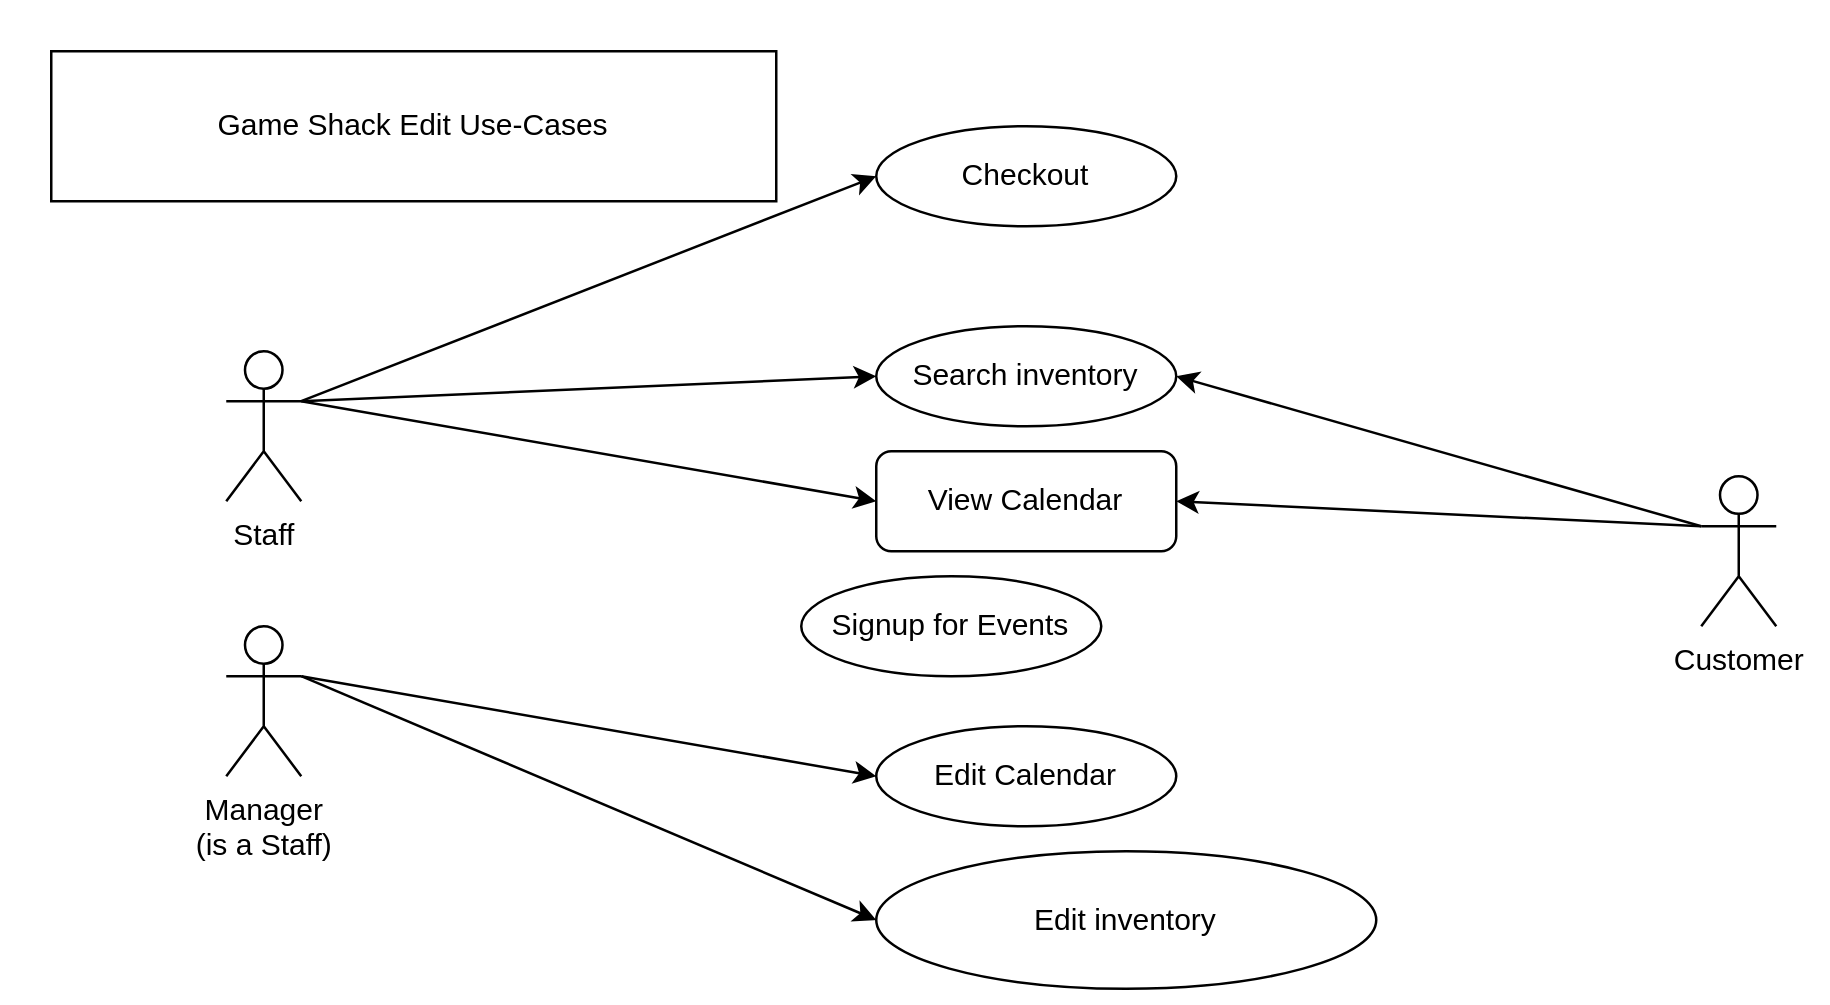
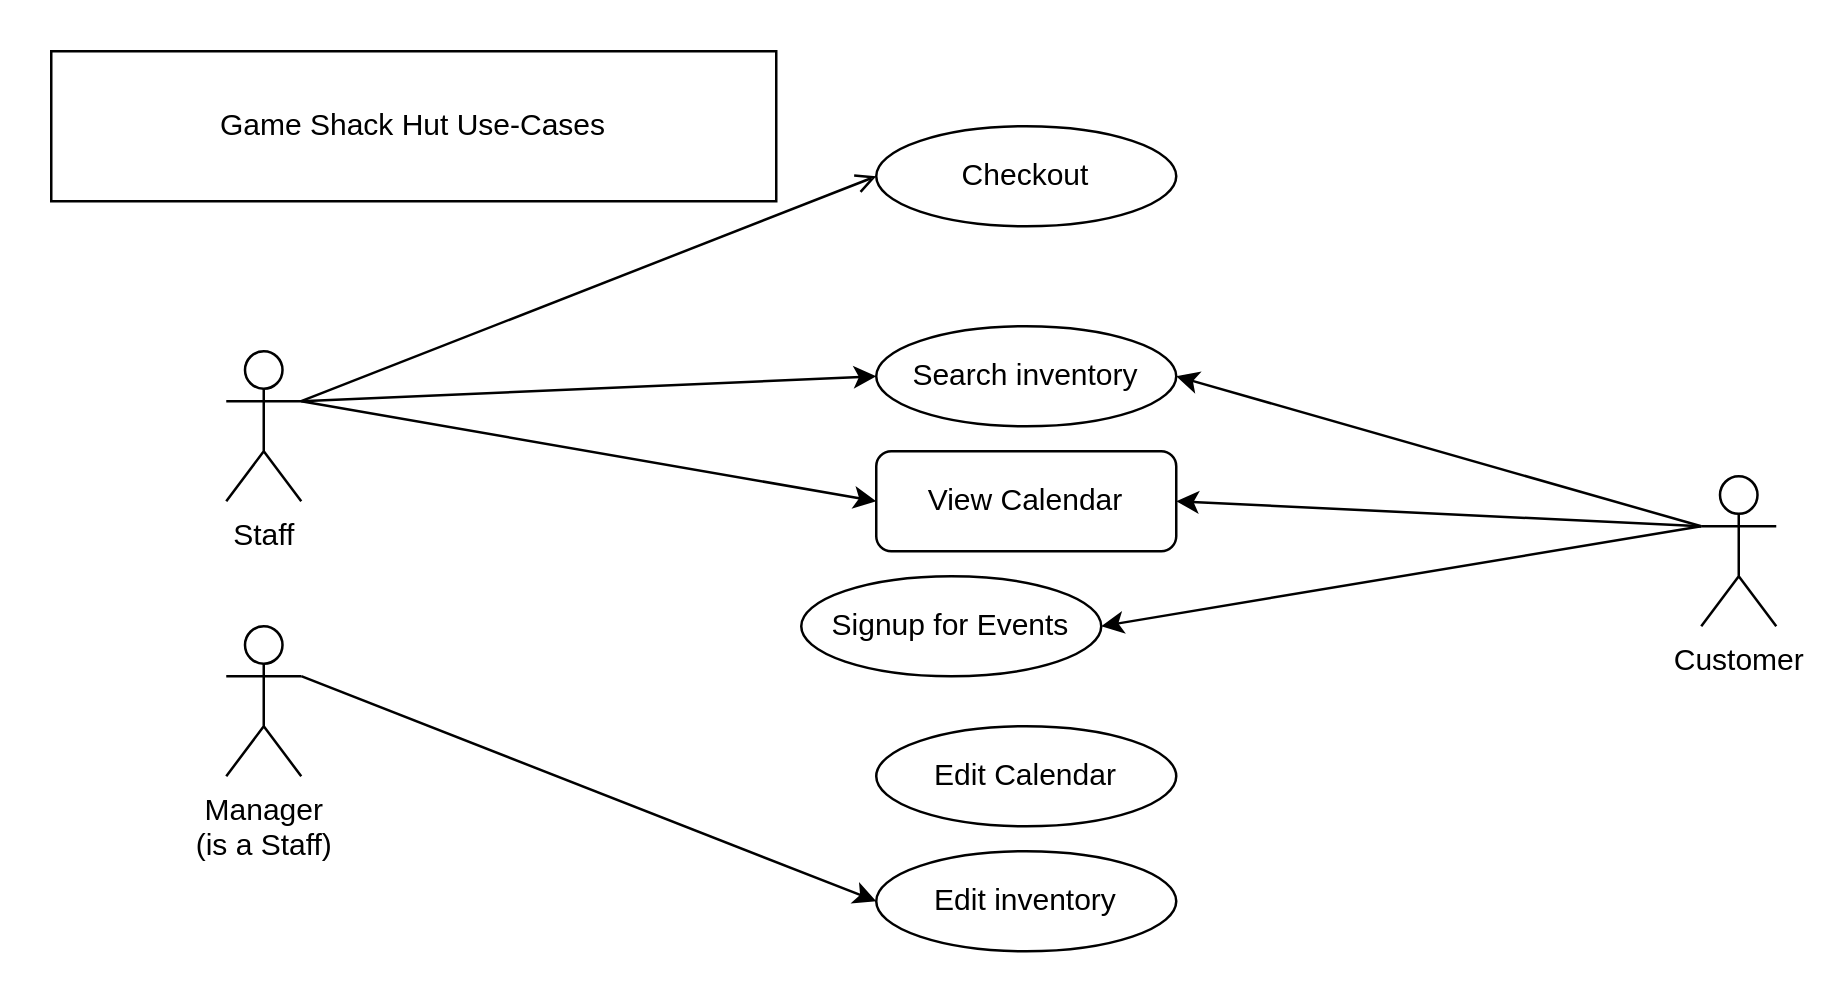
node "Game Shack Edit Use-Cases": label "Game Shack Edit Use-Cases" -> "Game Shack Hut Use-Cases"
edge "Staff" -> "Checkout": arrowhead classic -> open
edge "Customer" -> "Signup for Events": added
edge "Manager (is a Staff)" -> "Edit Calendar": removed
node "Edit inventory": size 500x138 -> 300x100
